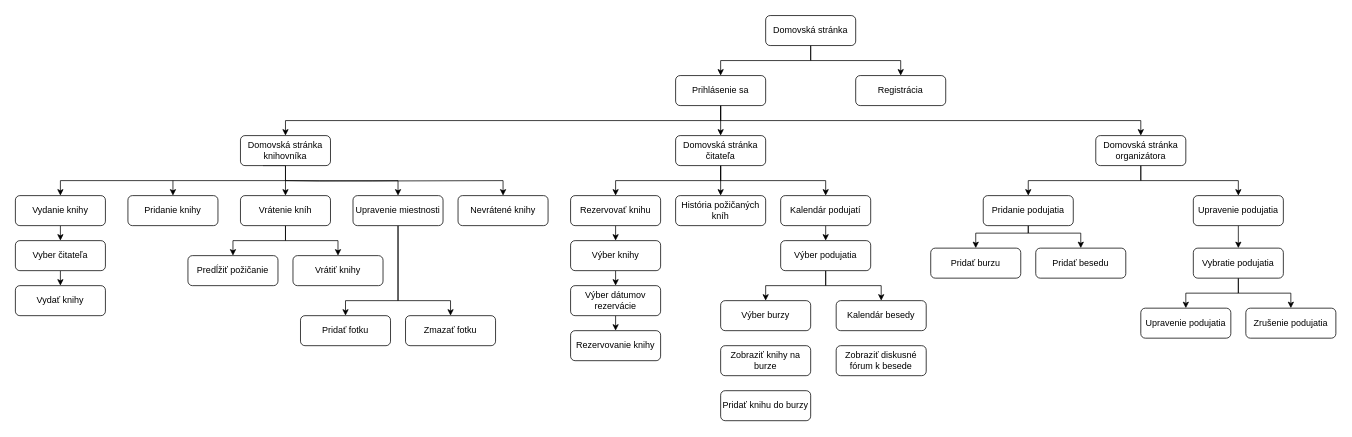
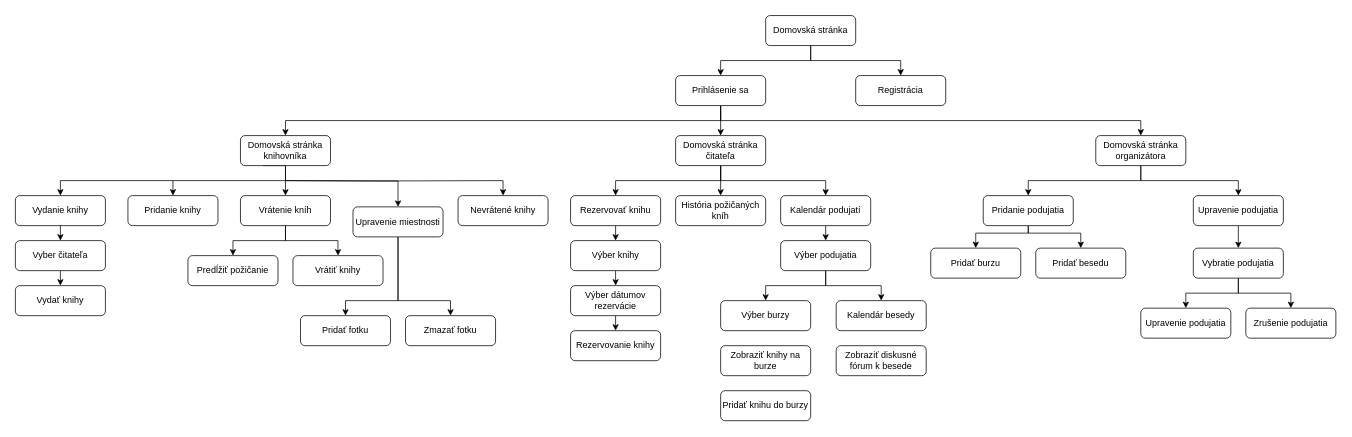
node "Upravenie miestnosti": moved (398, 210) -> (398, 222)
